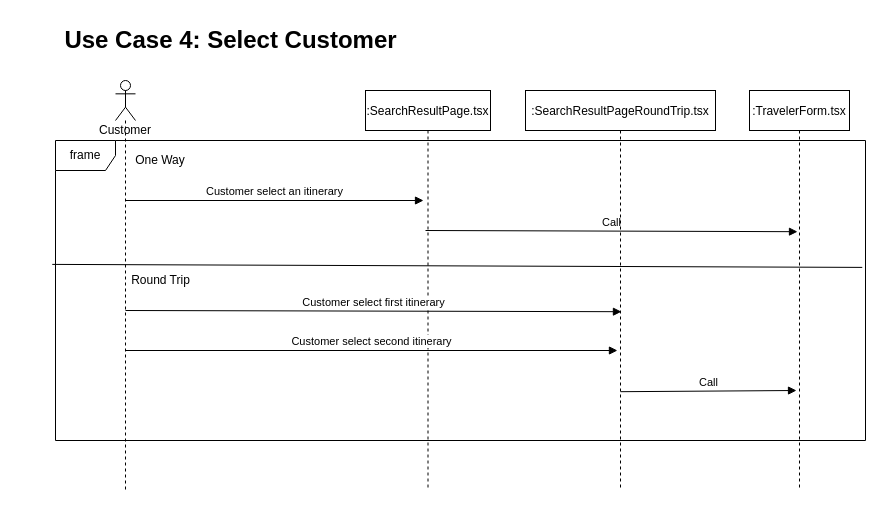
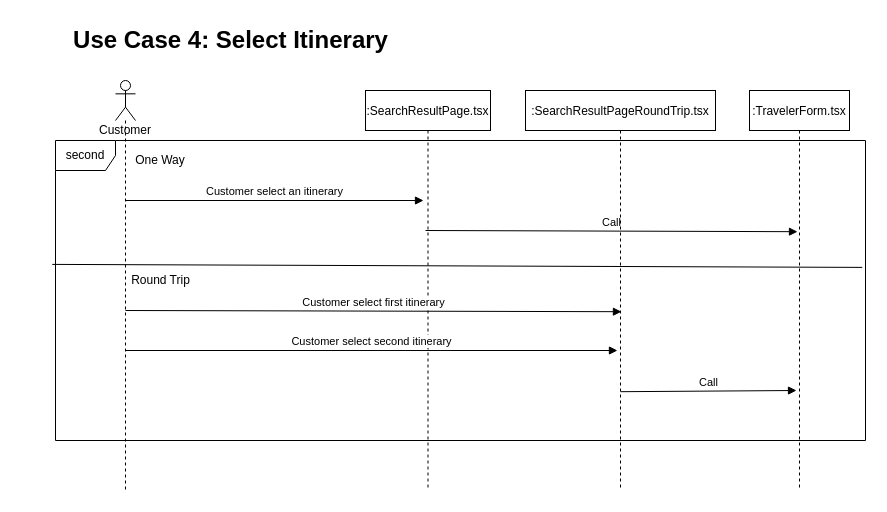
node "Use Case 4: Select Customer": label "Use Case 4: Select Customer" -> "Use Case 4: Select Itinerary"
node "frame": label "frame" -> "second"
